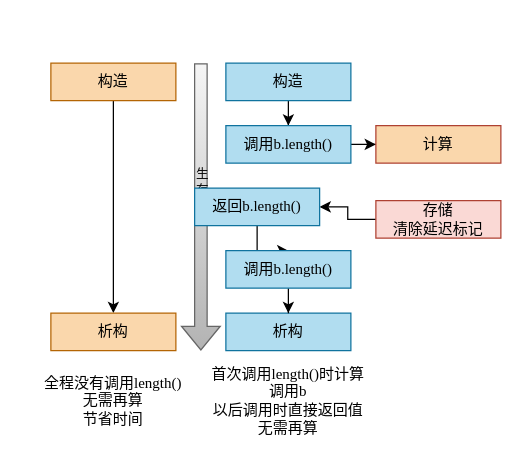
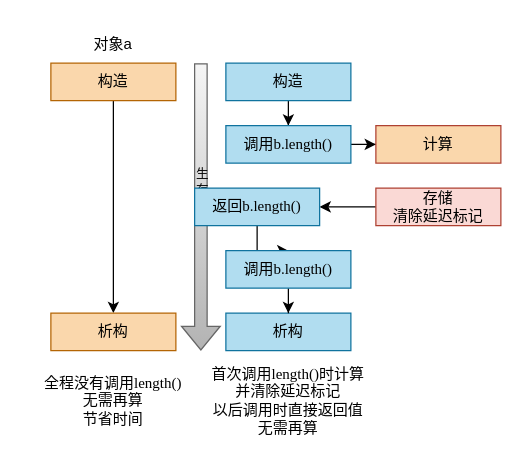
node "对象a": added
node "存储 清除延迟标记": moved (438, 219) -> (438, 207)
node "首次调用length()时计算 调用b 以后调用时直接返回值 无需再算": label "首次调用length()时计算 调用b 以后调用时直接返回值 无需再算" -> "首次调用length()时计算 并清除延迟标记 以后调用时直接返回值 无需再算"
